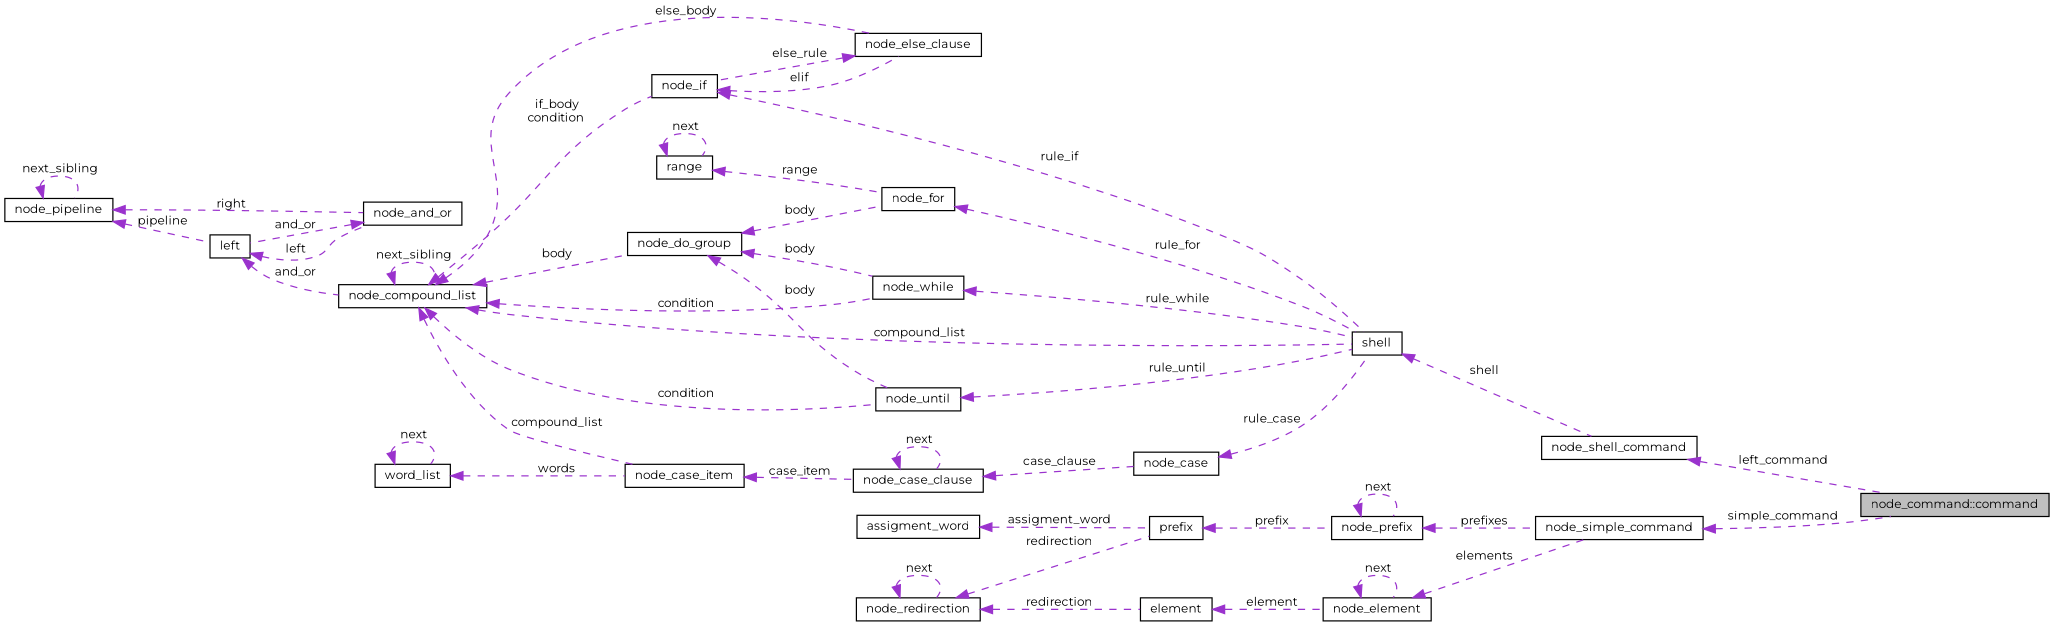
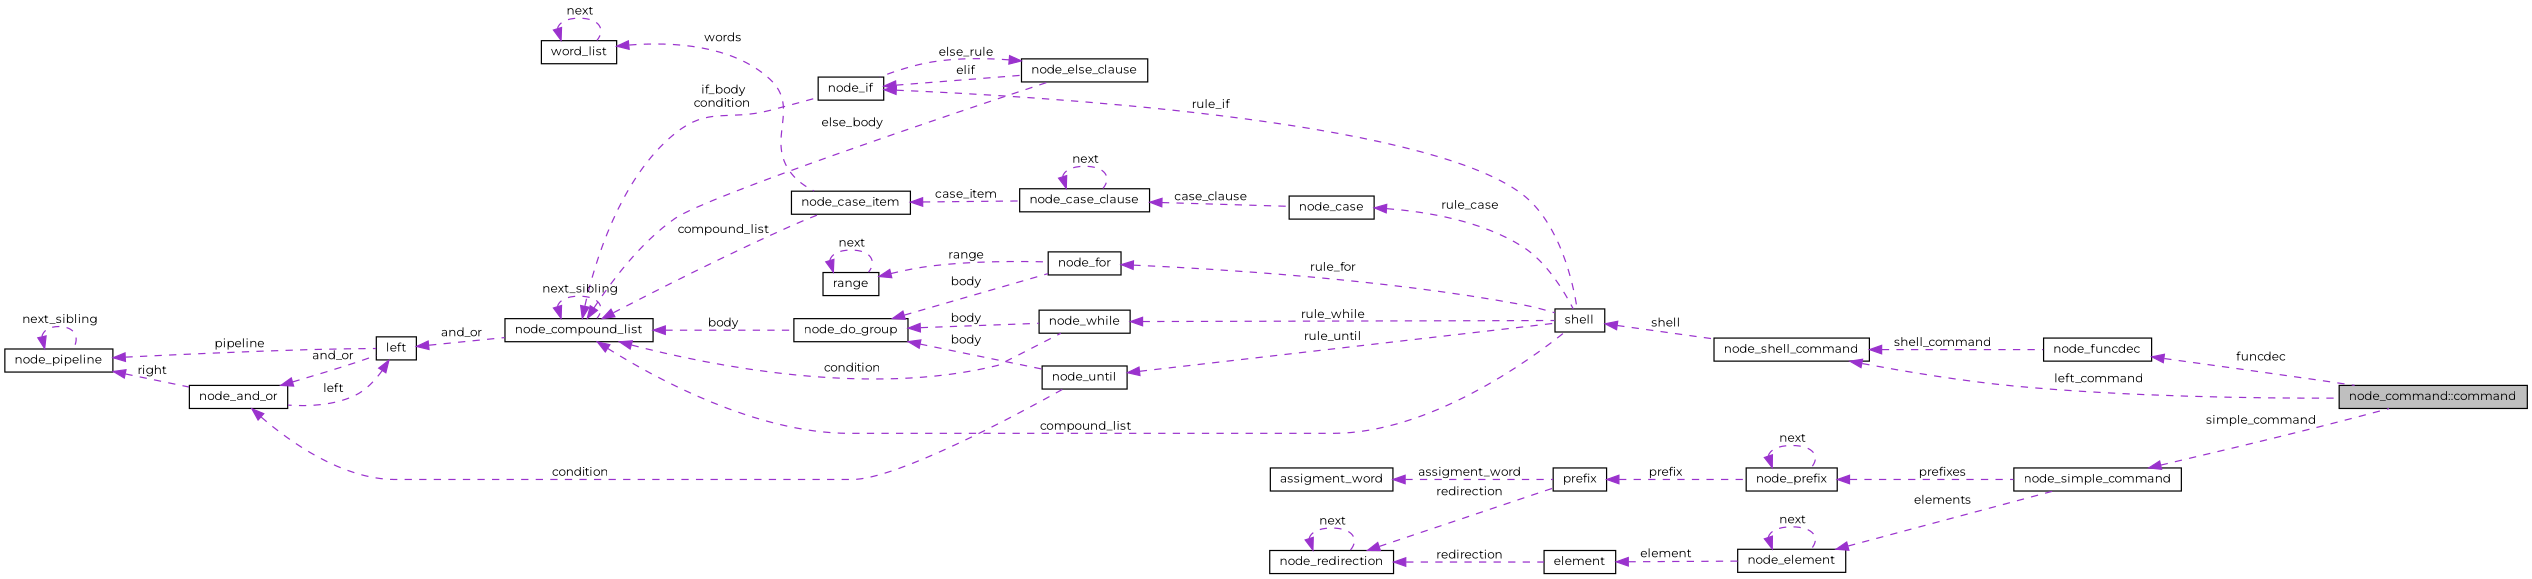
node "node_funcdec": added
edge "node_until" -> "node_compound_list": now "node_until" -> "node_and_or"
